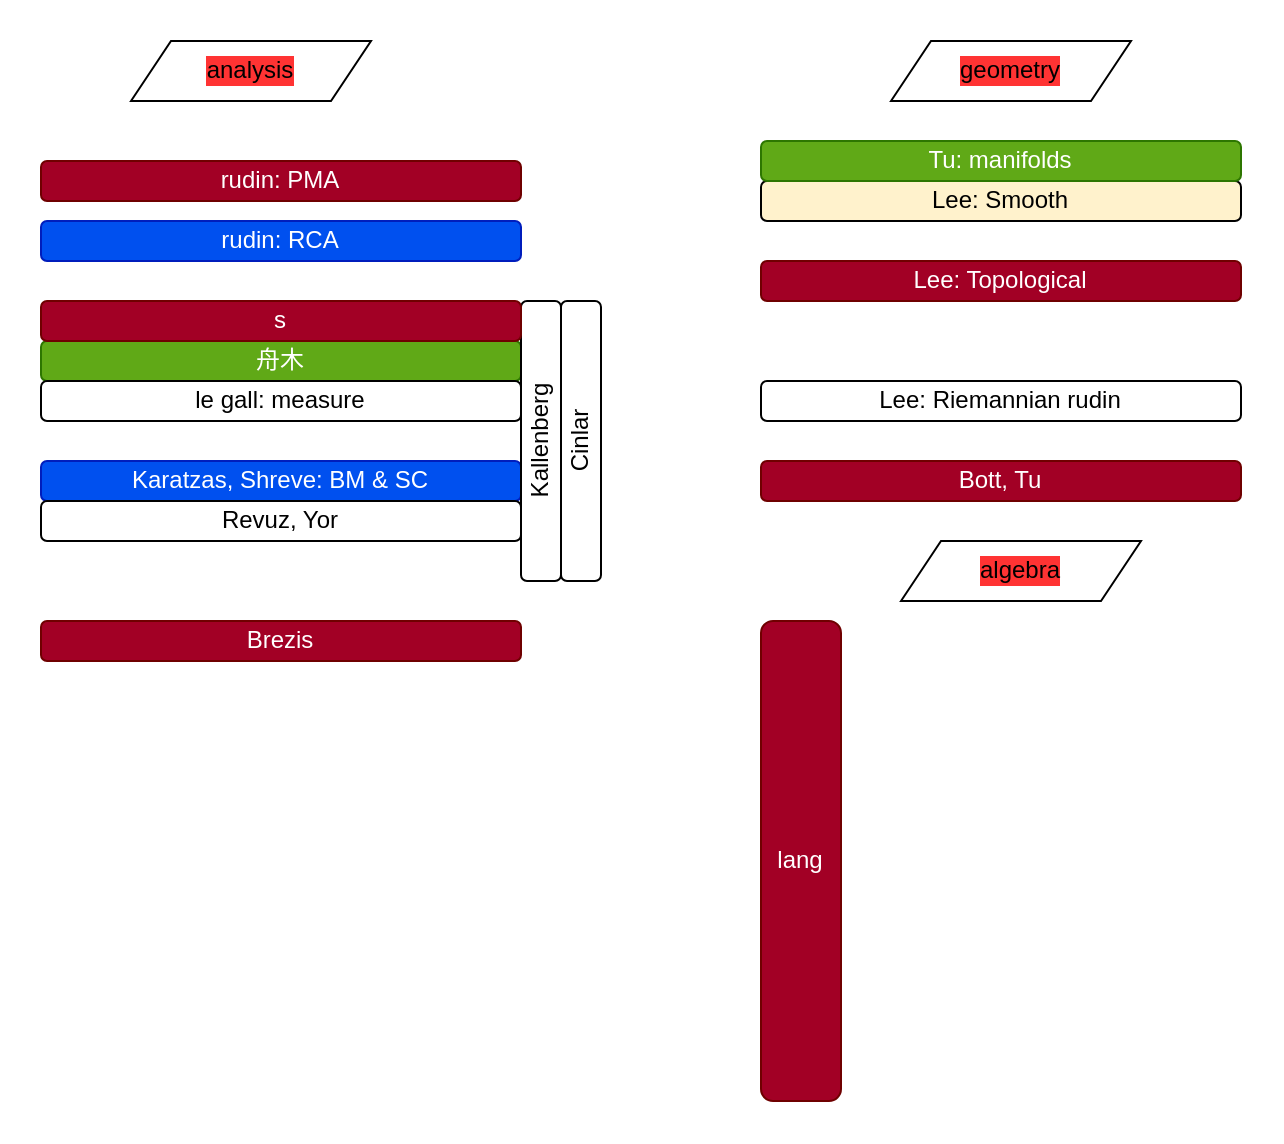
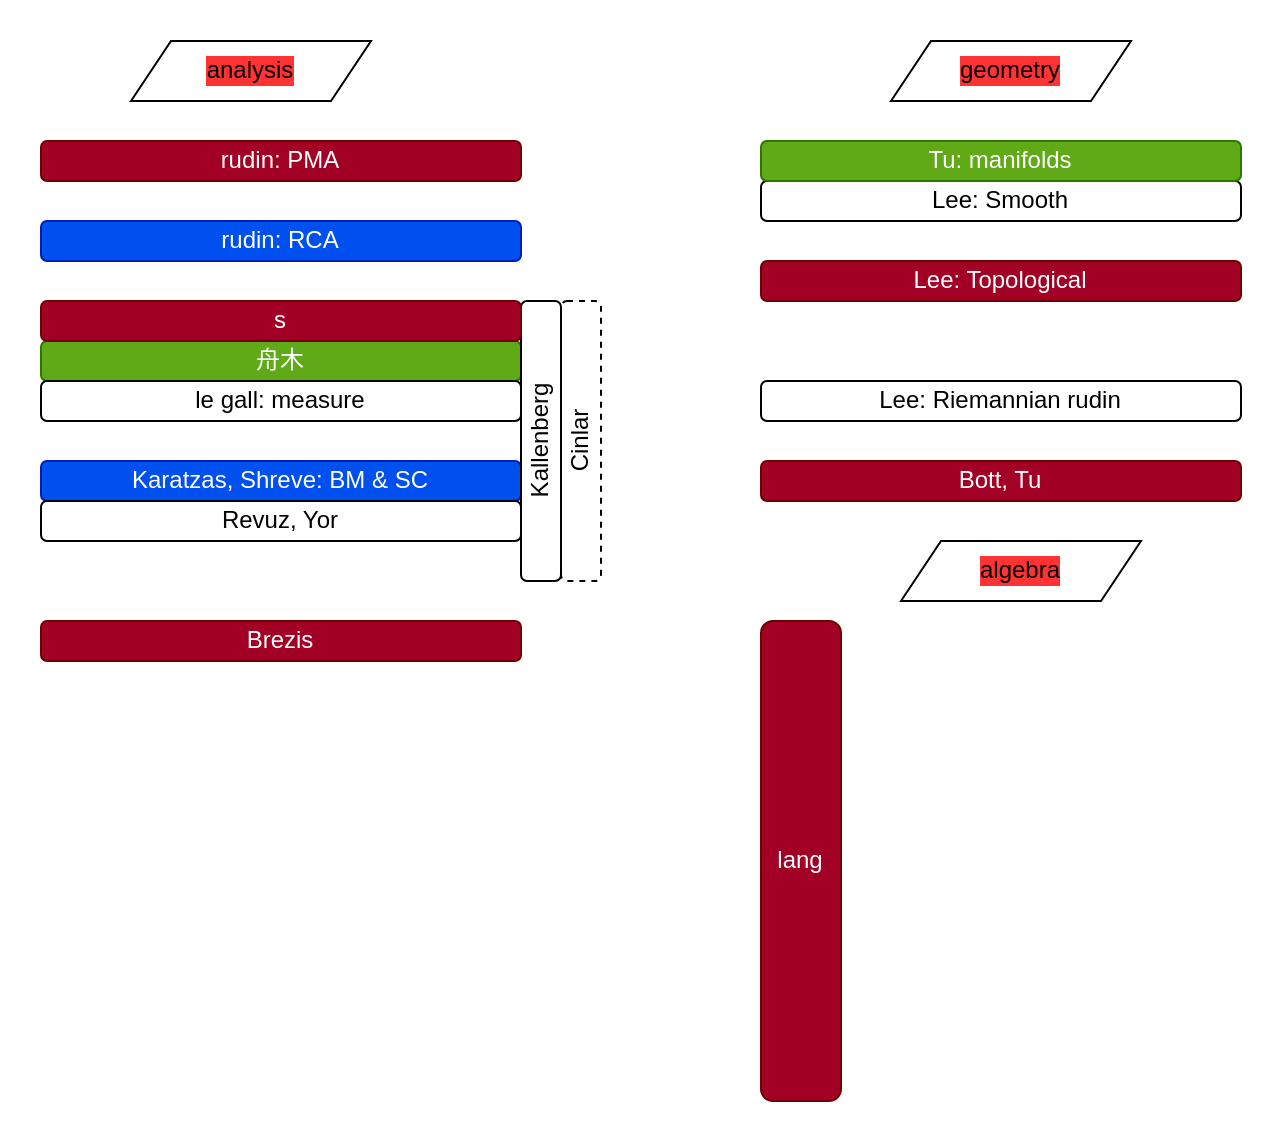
node "rudin: PMA": moved (281, 181) -> (281, 161)
node "Lee: Smooth": fillcolor #fff2cc -> #ffffff
node "Cinlar": style solid -> dashed
